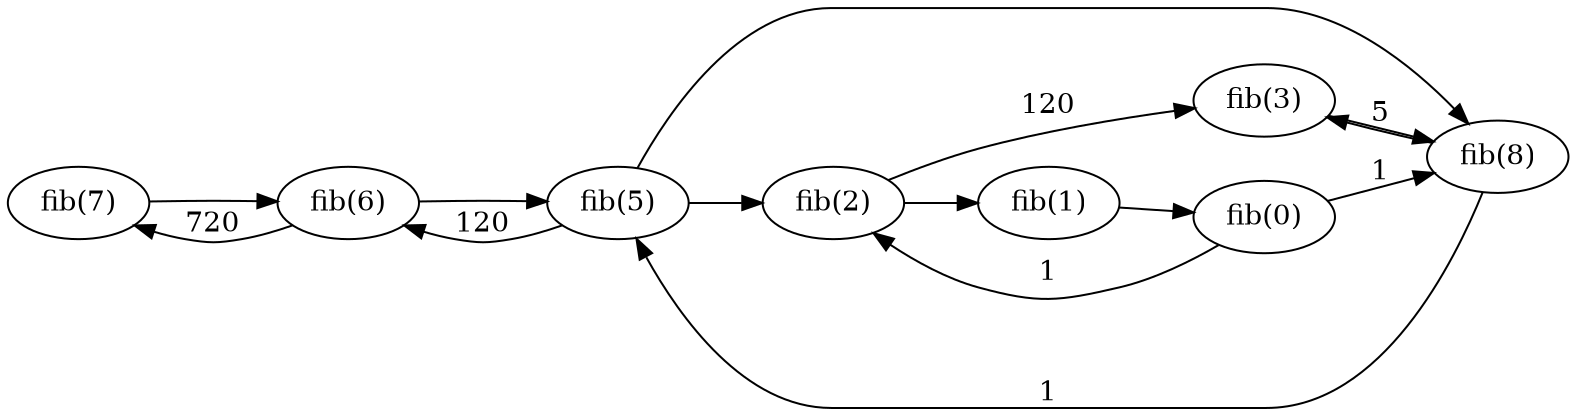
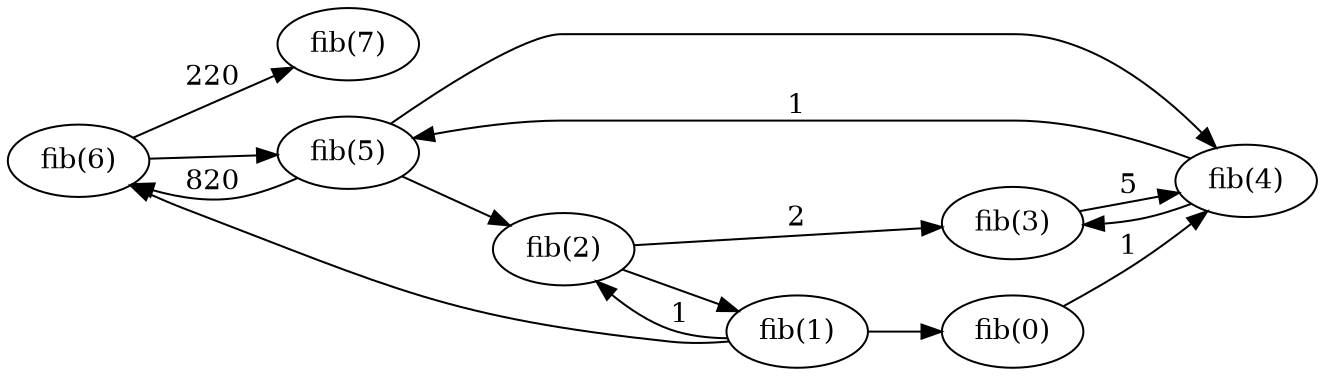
edge "fib(2)" -> "fib(3)": label "120" -> "2"
node "fib(8)": label "fib(8)" -> "fib(4)"
edge "fib(7)" -> "fib(6)": now "fib(1)" -> "fib(6)"
edge "fib(6)" -> "fib(7)": label "720" -> "220"
edge "fib(5)" -> "fib(6)": label "120" -> "820"
edge "fib(0)" -> "fib(2)": now "fib(1)" -> "fib(2)"
